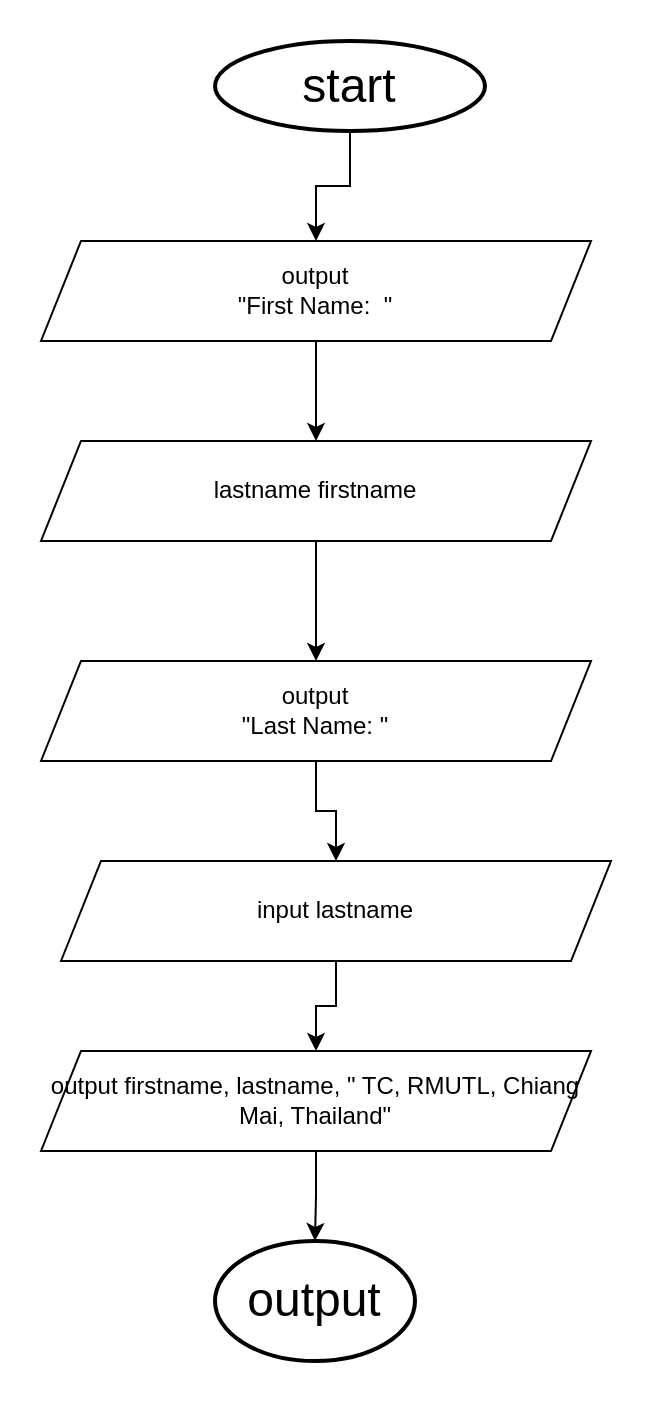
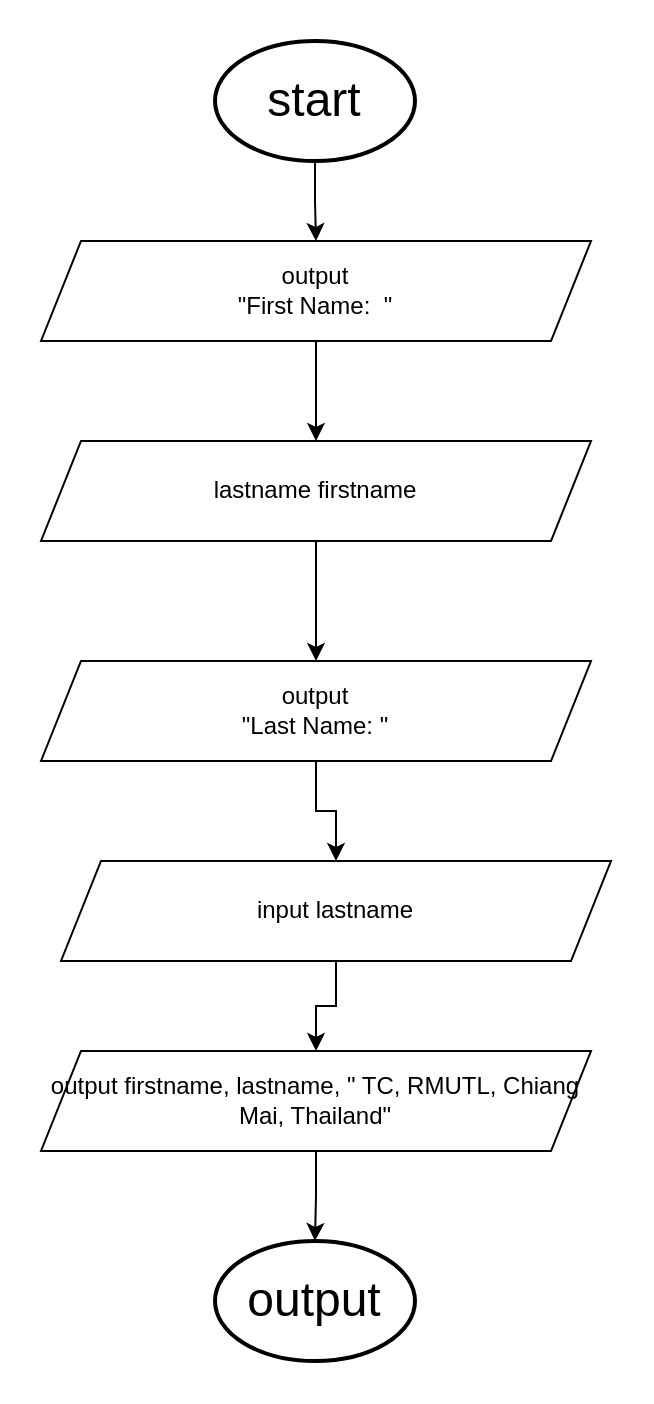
node "start": size 270x90 -> 200x120
